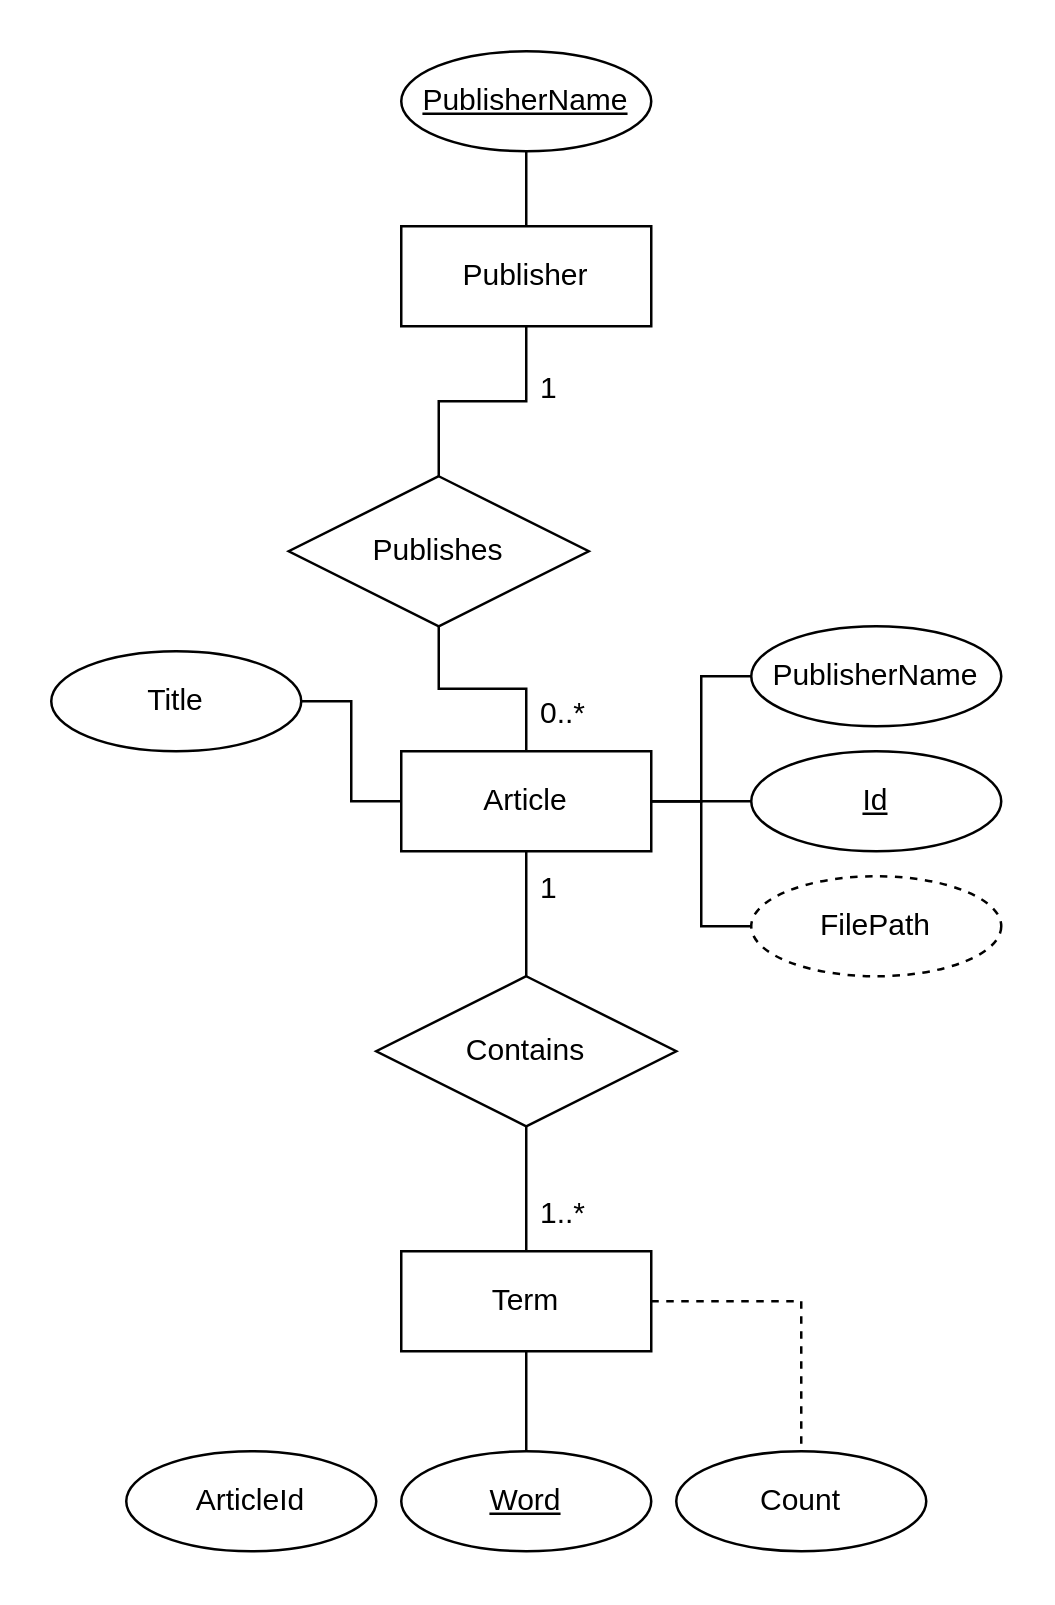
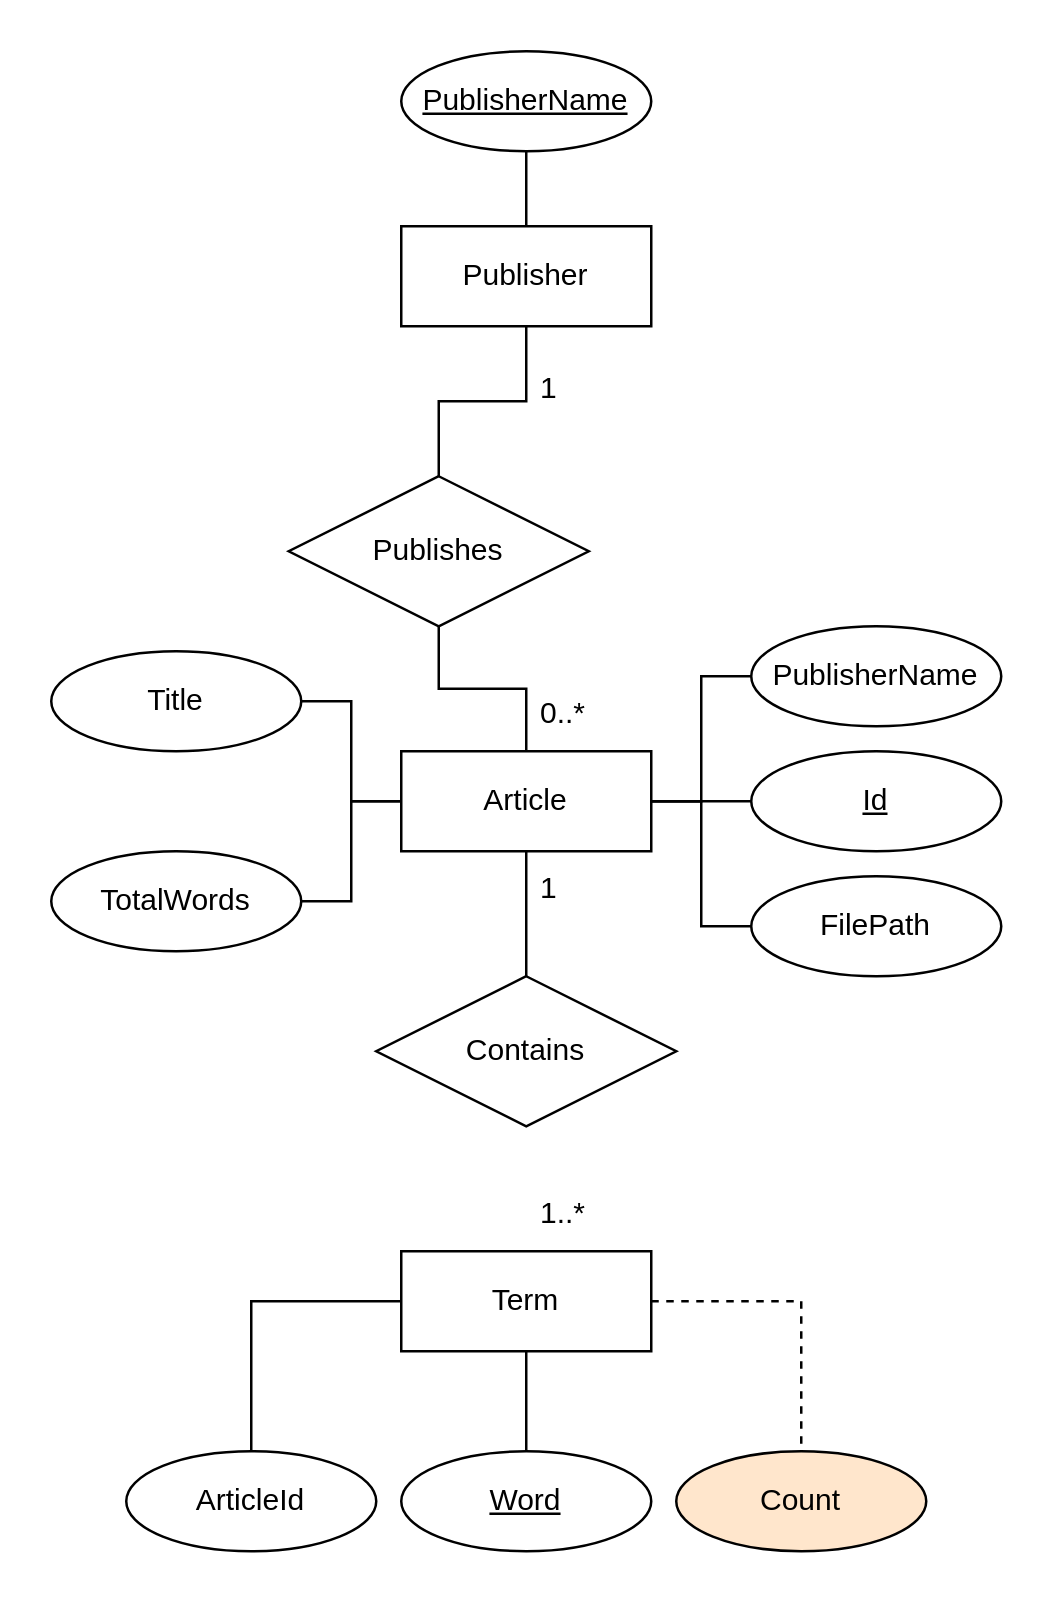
edge "Article" -- "TotalWords": added
node "TotalWords": added
node "FilePath": style dashed -> solid
edge "Contains" -- "Term": now "ArticleId" -- "Term"
node "Count": fillcolor #ffffff -> #ffe6cc
